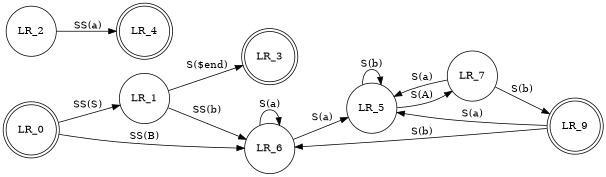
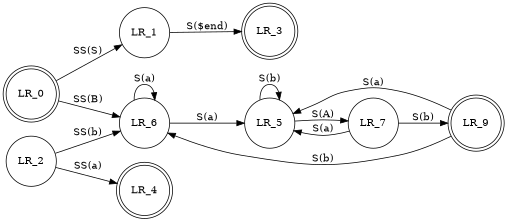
edge "LR_1" -> "LR_6": now "LR_2" -> "LR_6"
